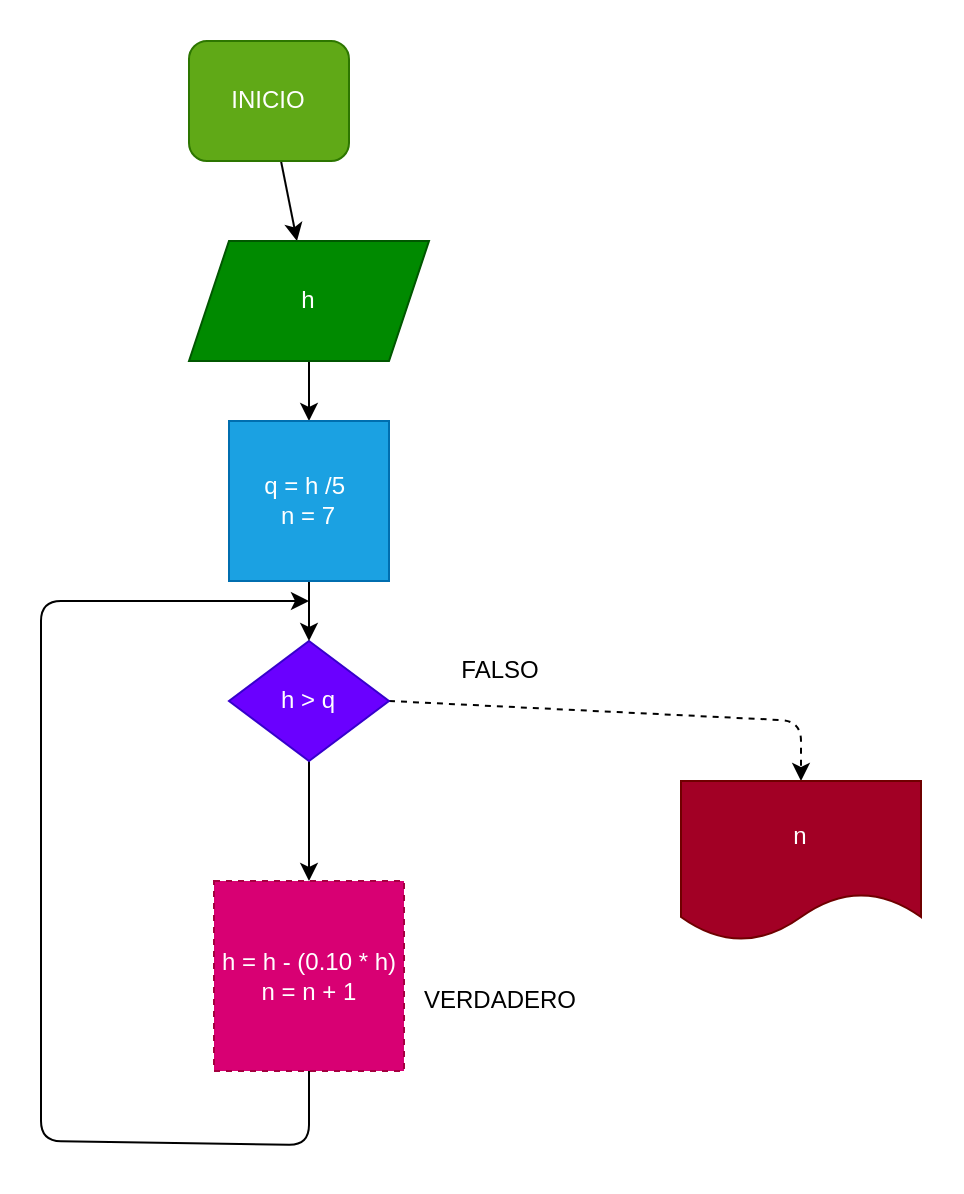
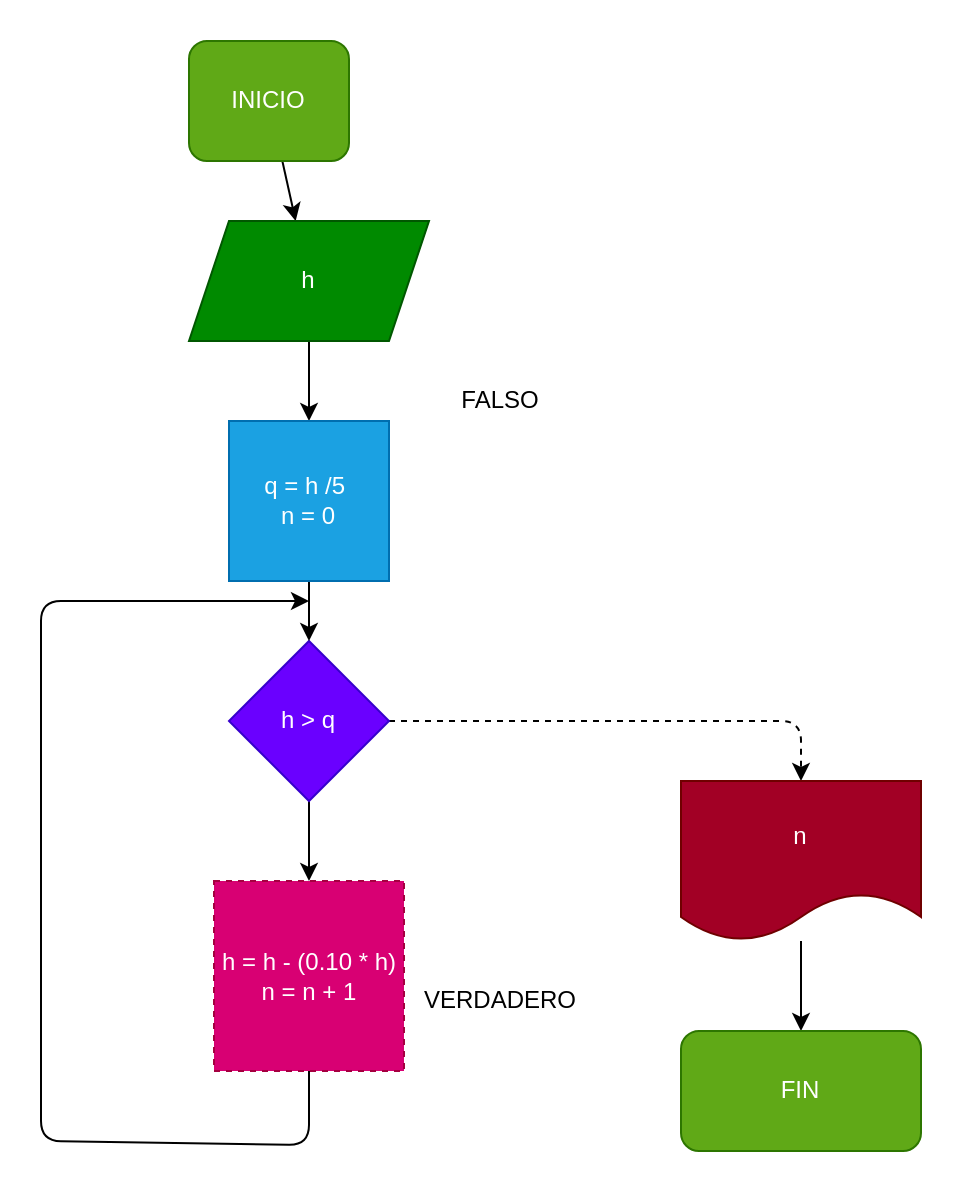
node "h": moved (309, 301) -> (309, 281)
node "q = h /5 n = 7": label "q = h /5 n = 7" -> "q = h /5 n = 0"
node "FALSO": moved (501, 671) -> (501, 401)
node "h > q": size 160x120 -> 160x160
edge "n" -> "FIN": added
node "FIN": added
